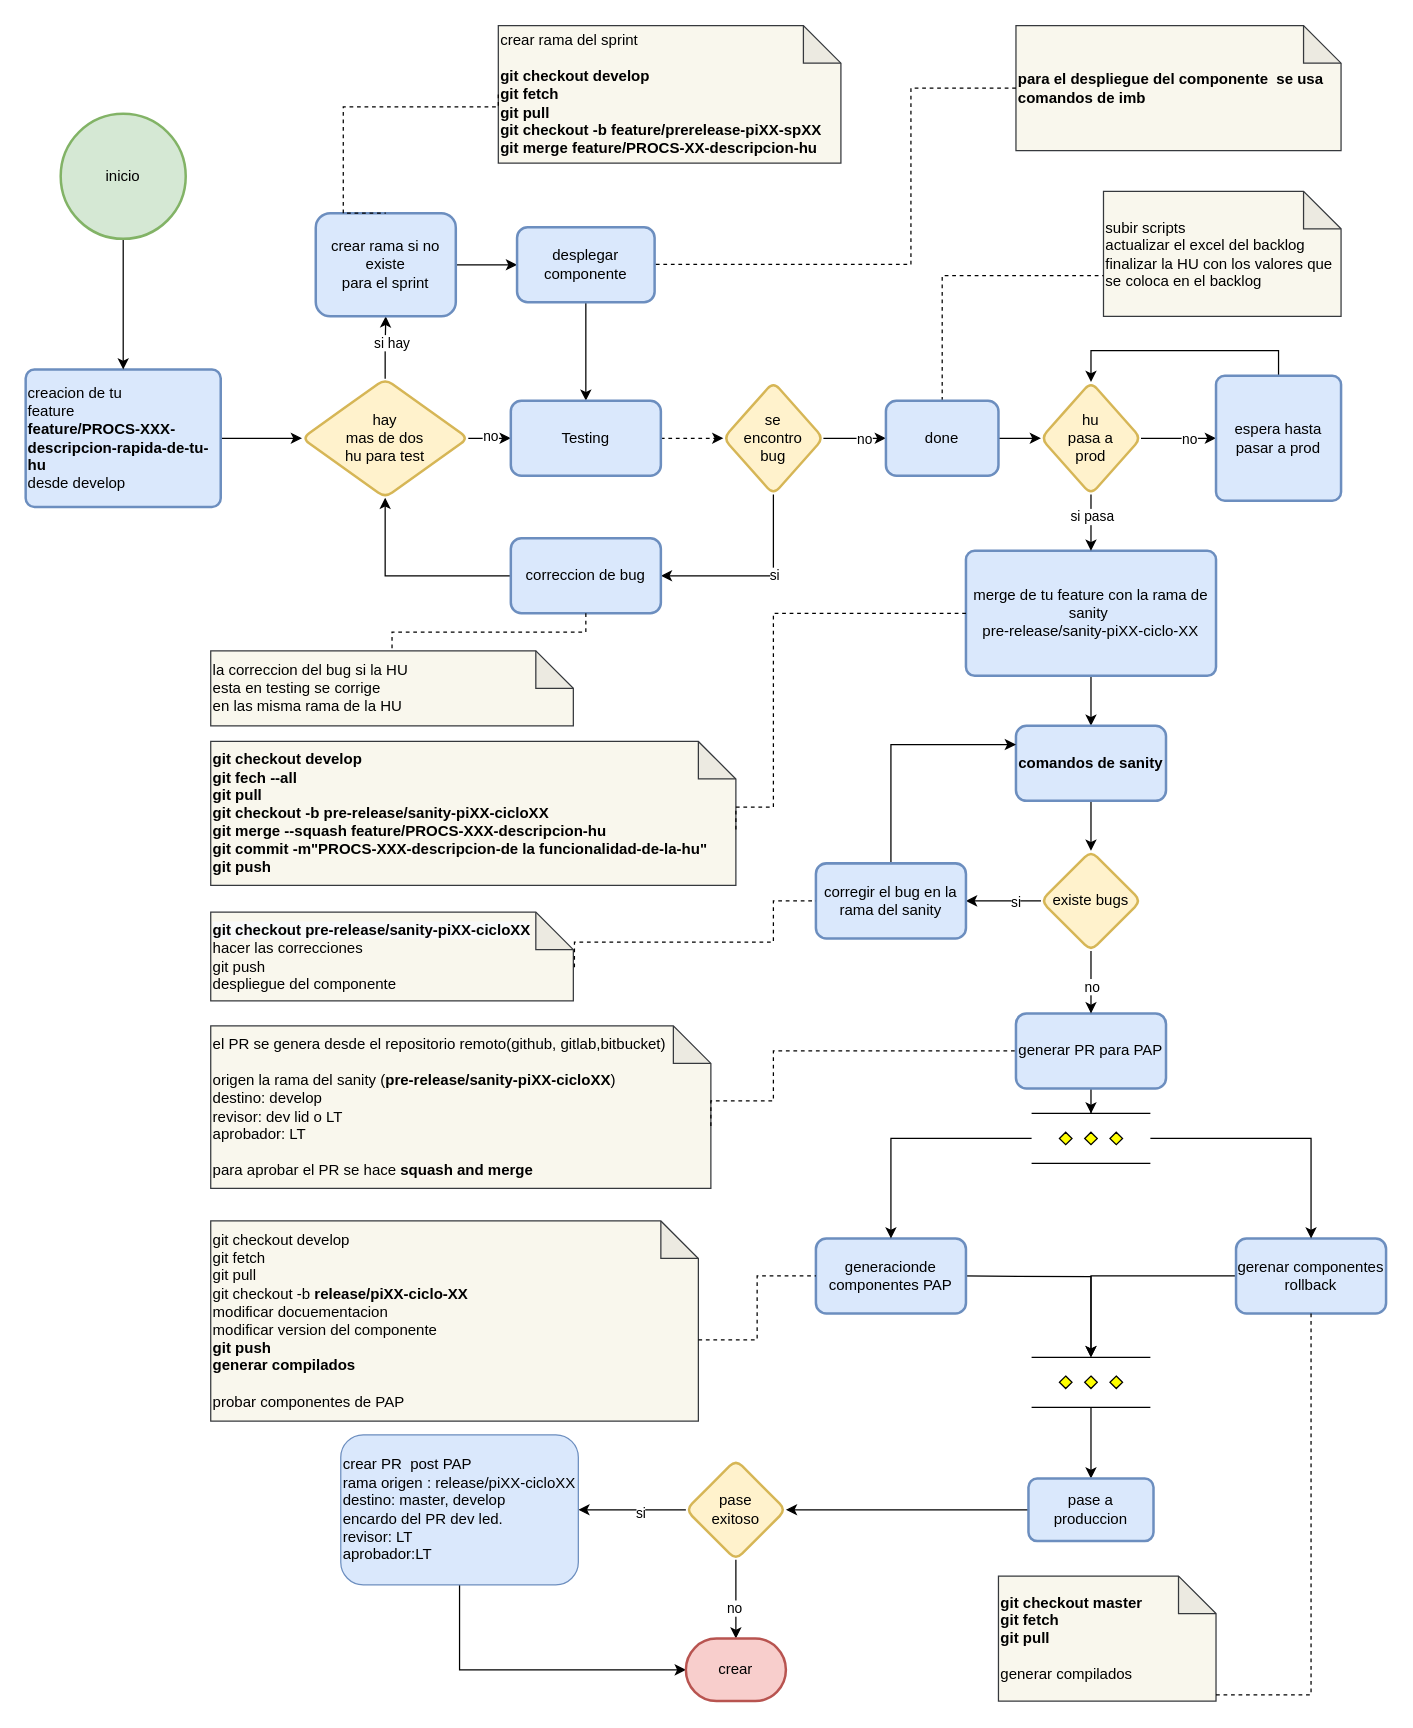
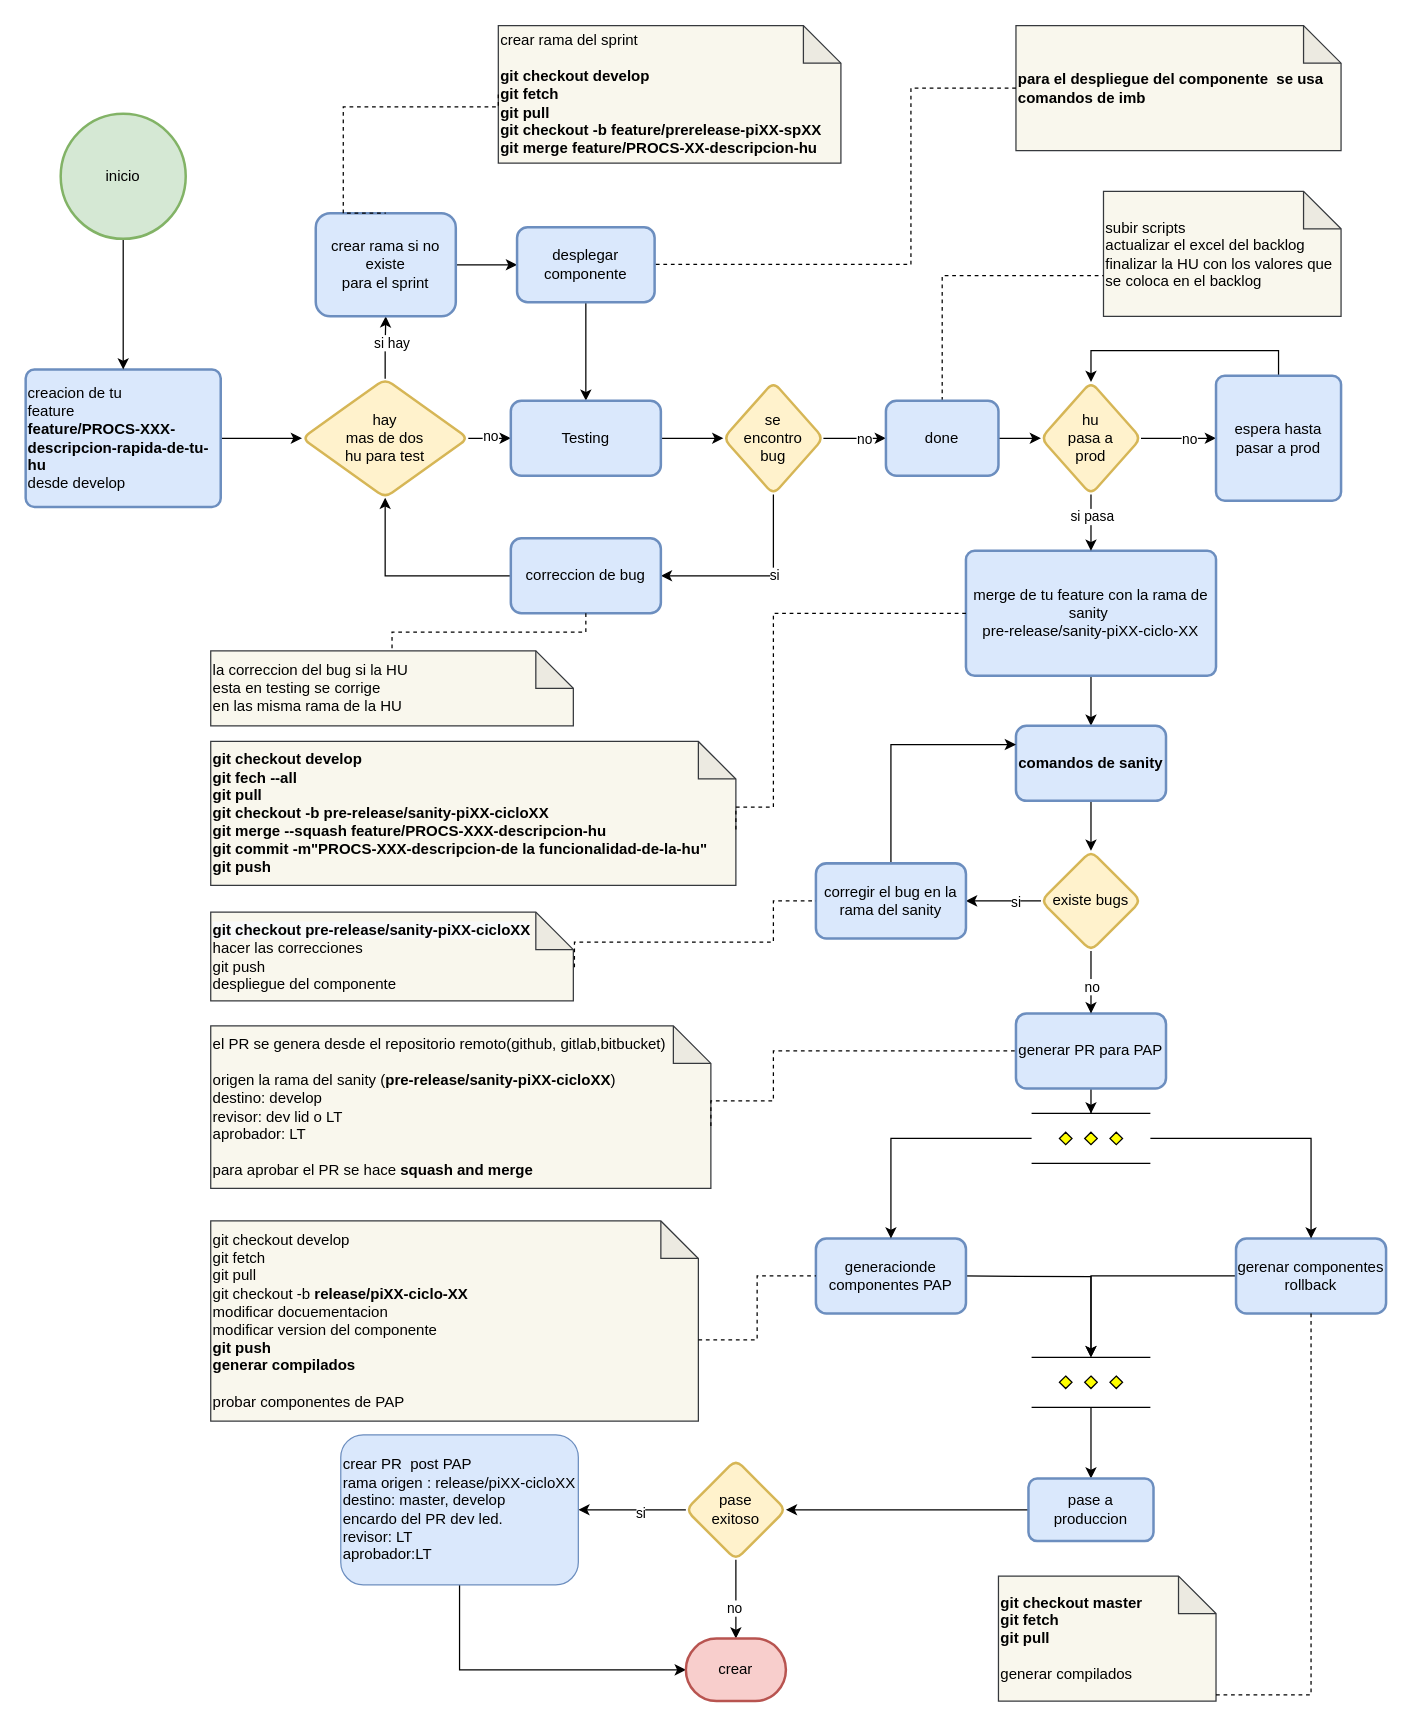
edge "Testing" -> "se encontro bug": style dashed -> solid
